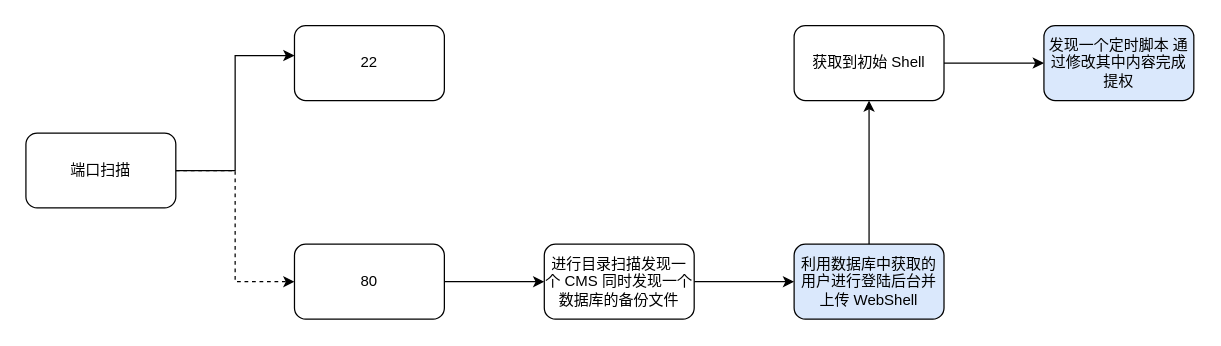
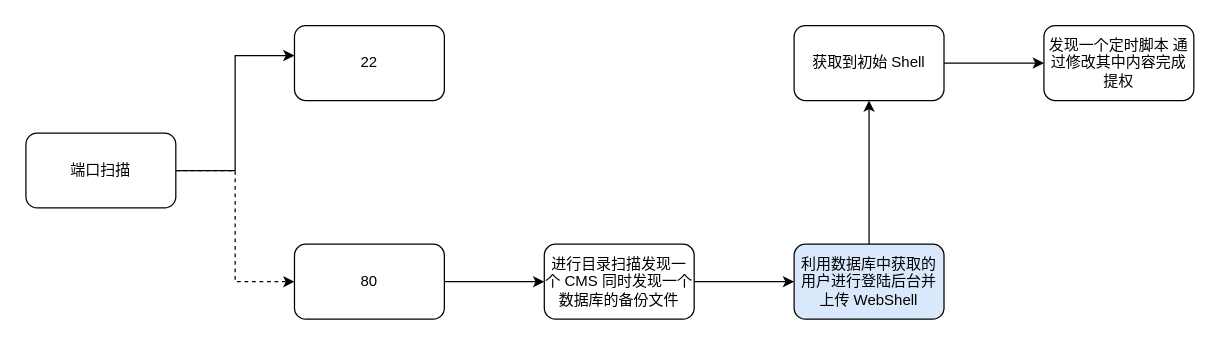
node "发现一个定时脚本 通过修改其中内容完成提权": fillcolor #dae8fc -> #ffffff
